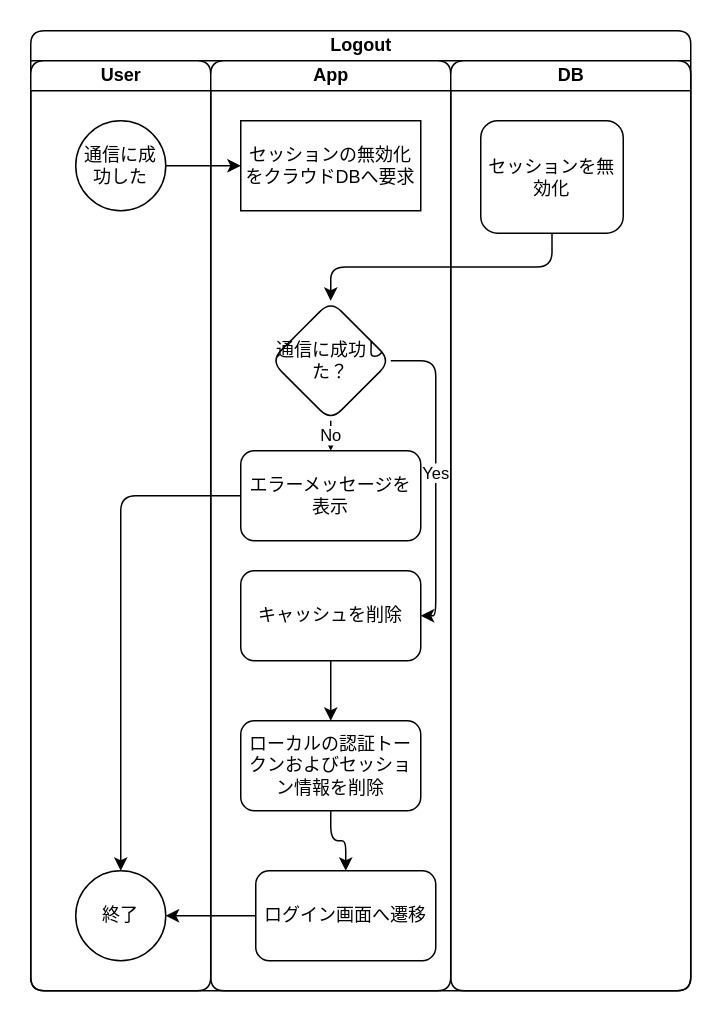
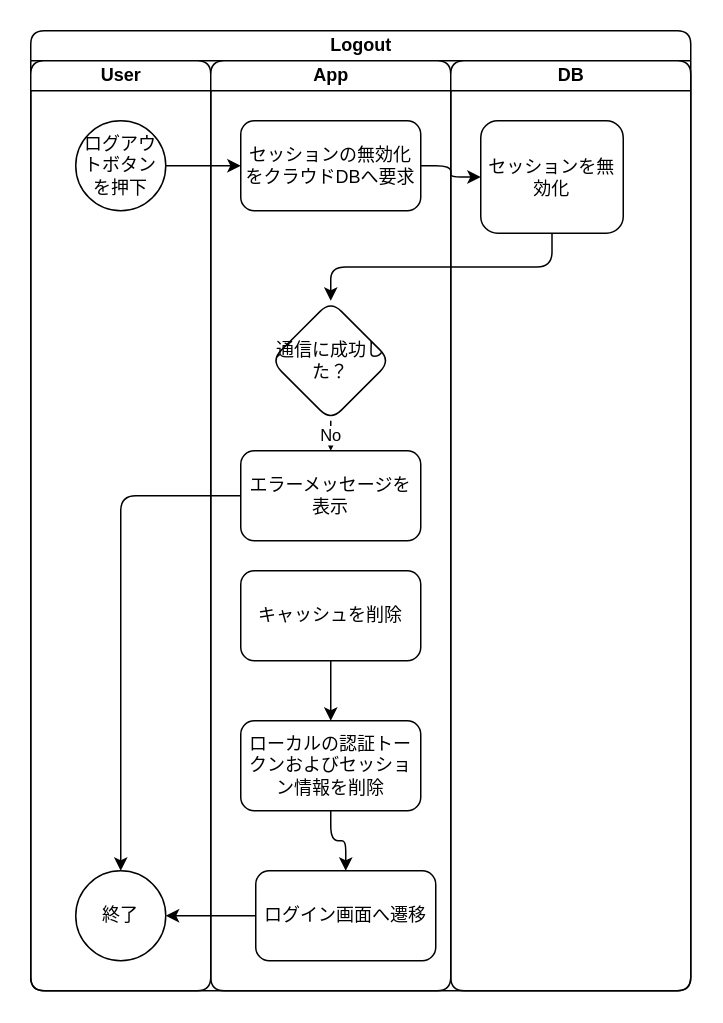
node "通信に成功した": label "通信に成功した" -> "ログアウトボタンを押下"
node "セッションの無効化をクラウドDBへ要求": shape rectangle -> rounded rectangle
edge "セッションの無効化をクラウドDBへ要求" -> "セッションを無効化": added
edge "通信に成功した？" -> "キャッシュを削除": removed, label "Yes"
